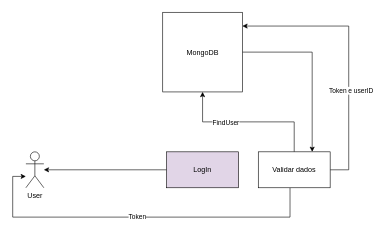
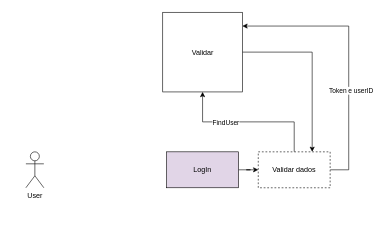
node "MongoDB": label "MongoDB" -> "Validar"
edge "LogIn" -> "User": now "LogIn" -> "Validar dados"
node "Validar dados": style solid -> dashed
edge "Validar dados" -> "User": removed, label "Token"
